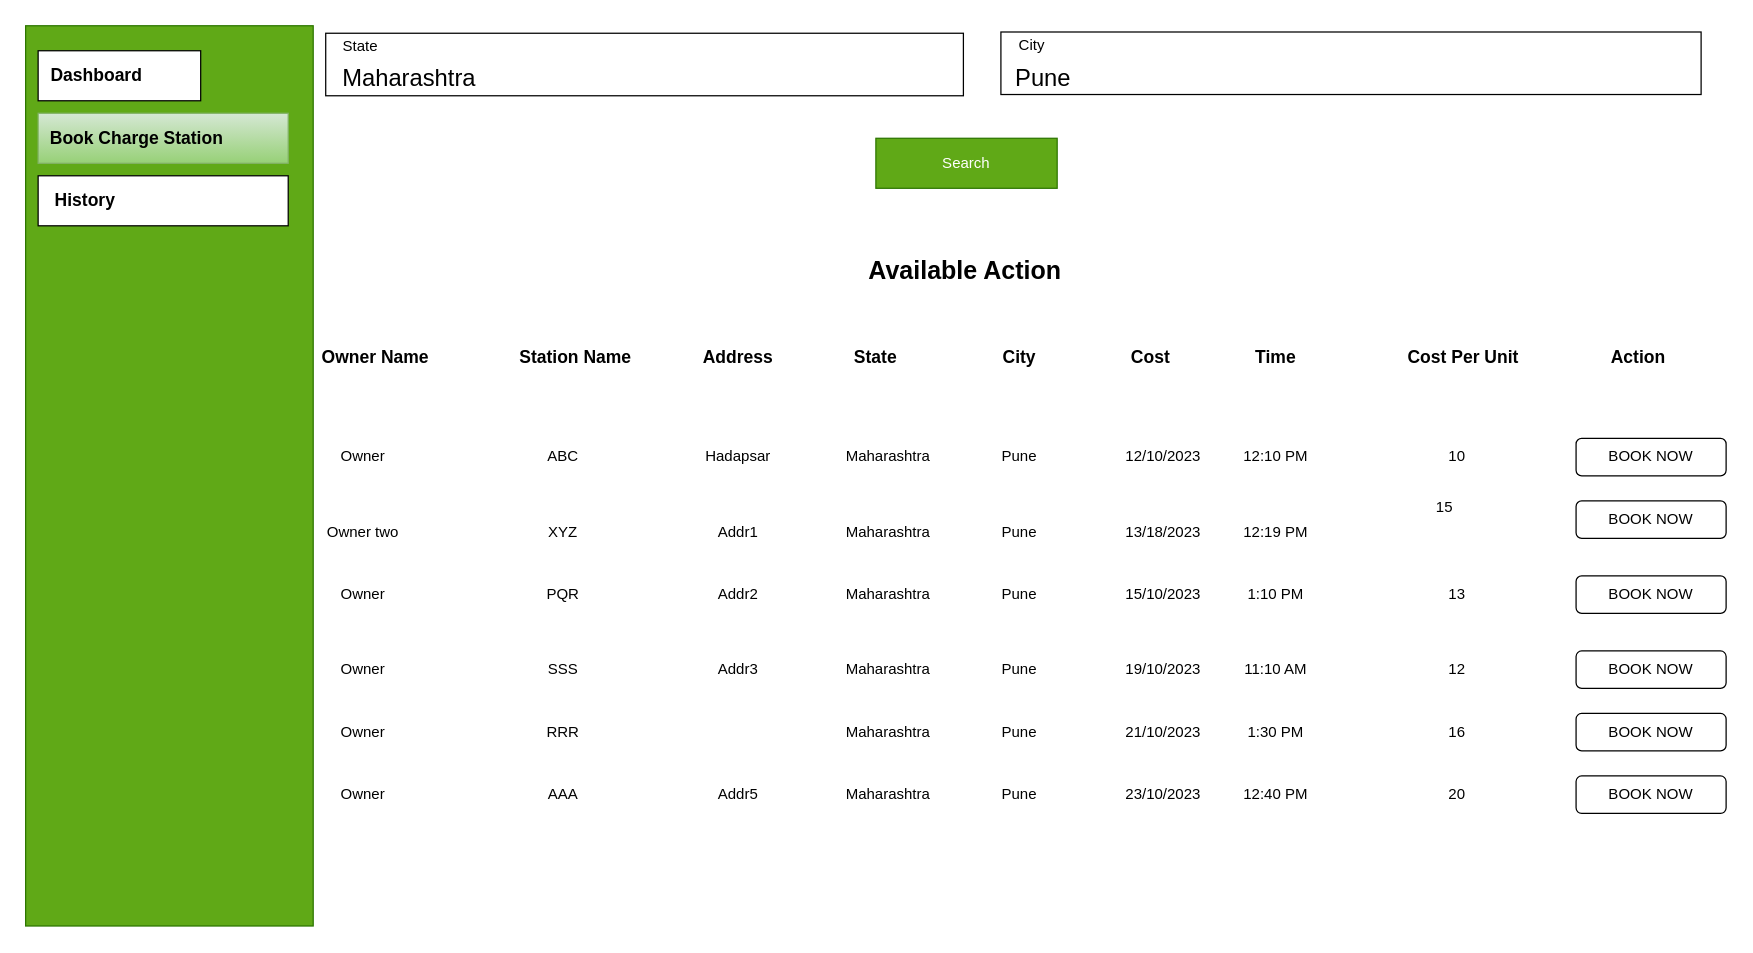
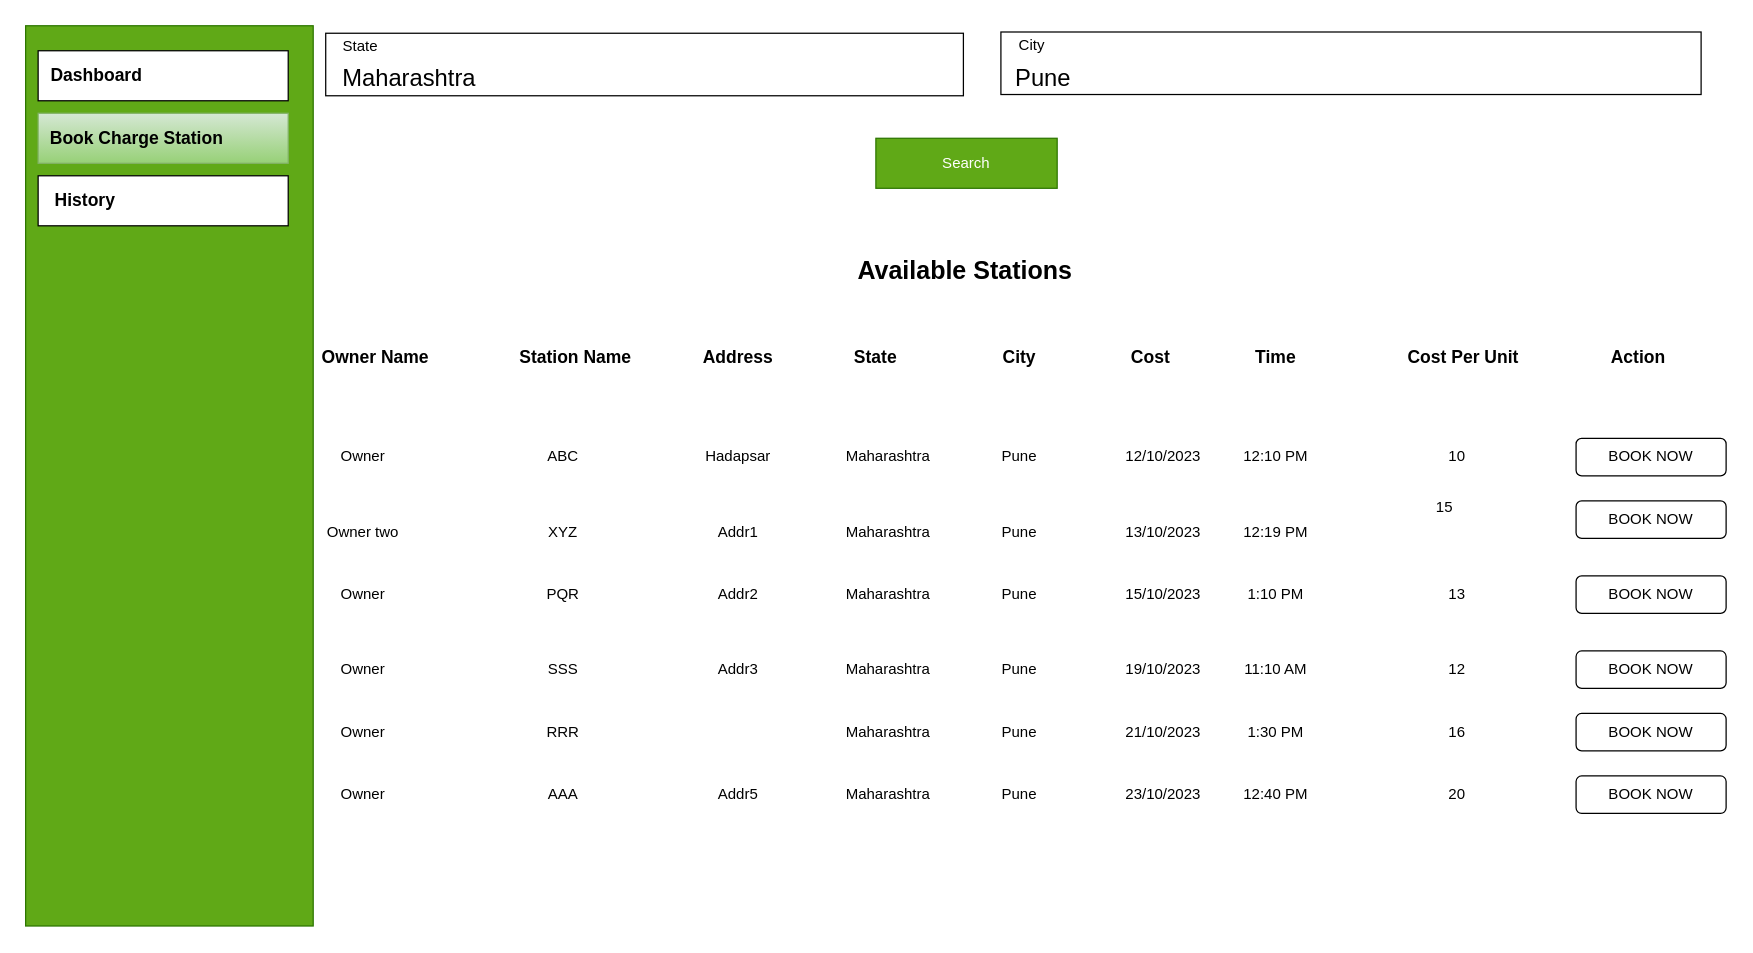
node "Dashboard": size 163x50 -> 250x50
node "Available Action": label "Available Action" -> "Available Stations"
node "13/18/2023": label "13/18/2023" -> "13/10/2023"
